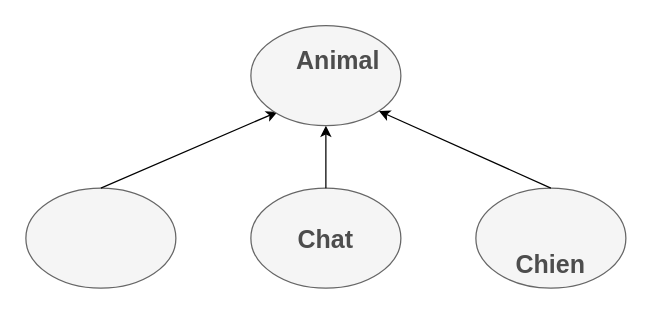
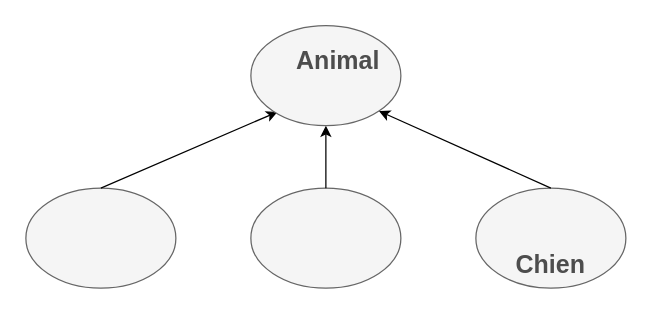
node "Chat": removed
